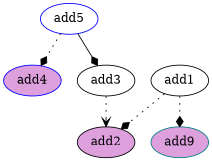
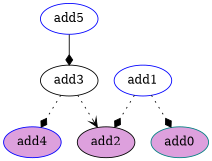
edge "add5" -> "add4": now "add3" -> "add4"
node "add1": color black -> blue
node "add9": label "add9" -> "add0"
